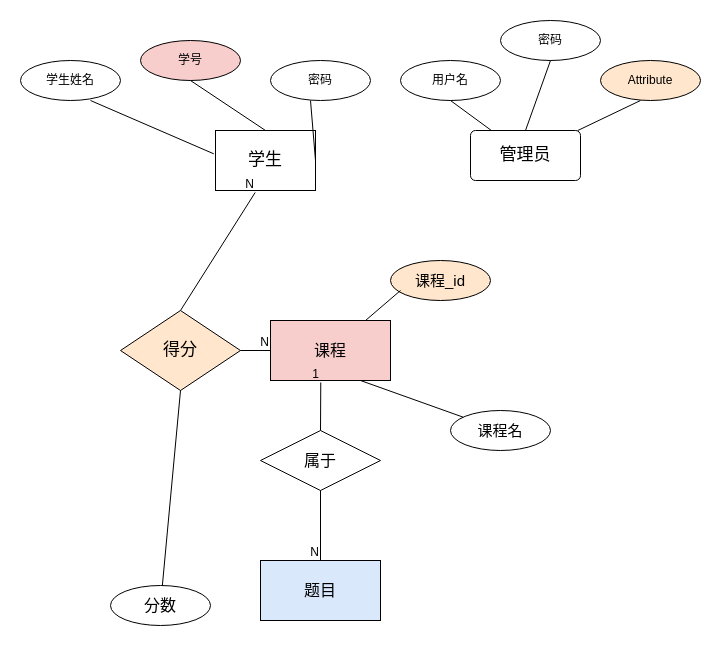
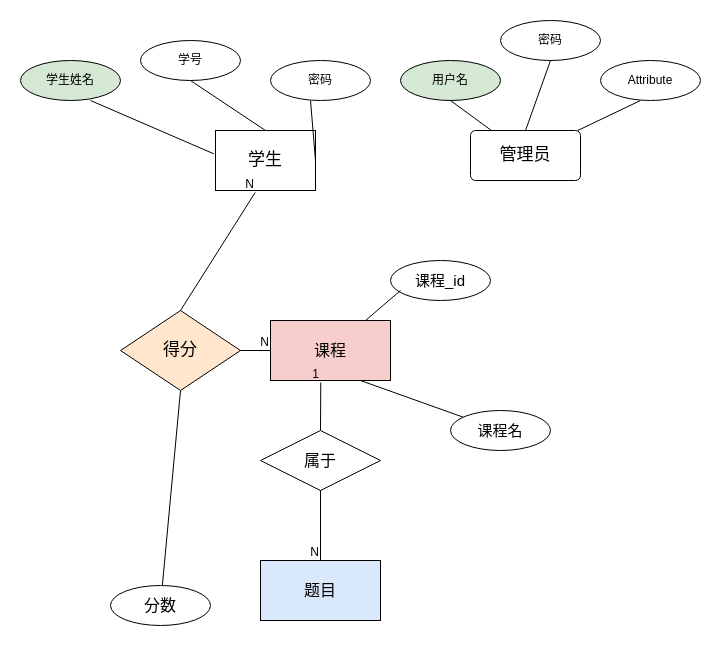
node "学号": fillcolor #f8cecc -> #ffffff
node "学生姓名": fillcolor #ffffff -> #d5e8d4
node "用户名": fillcolor #ffffff -> #d5e8d4
node "Attribute": fillcolor #ffe6cc -> #ffffff
node "课程_id": fillcolor #ffe6cc -> #ffffff
